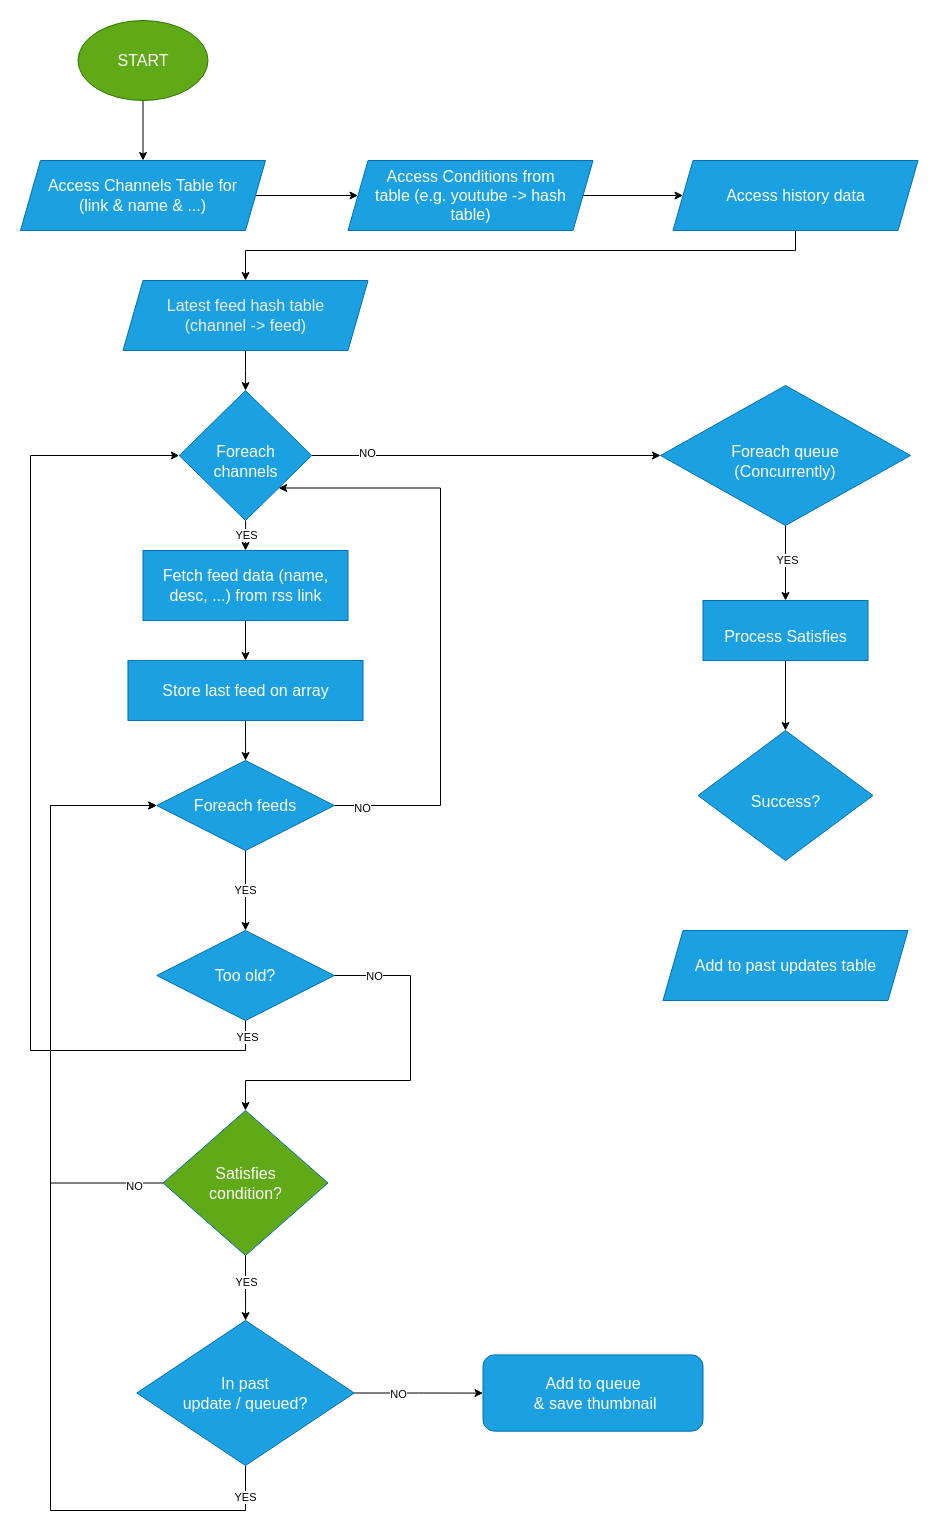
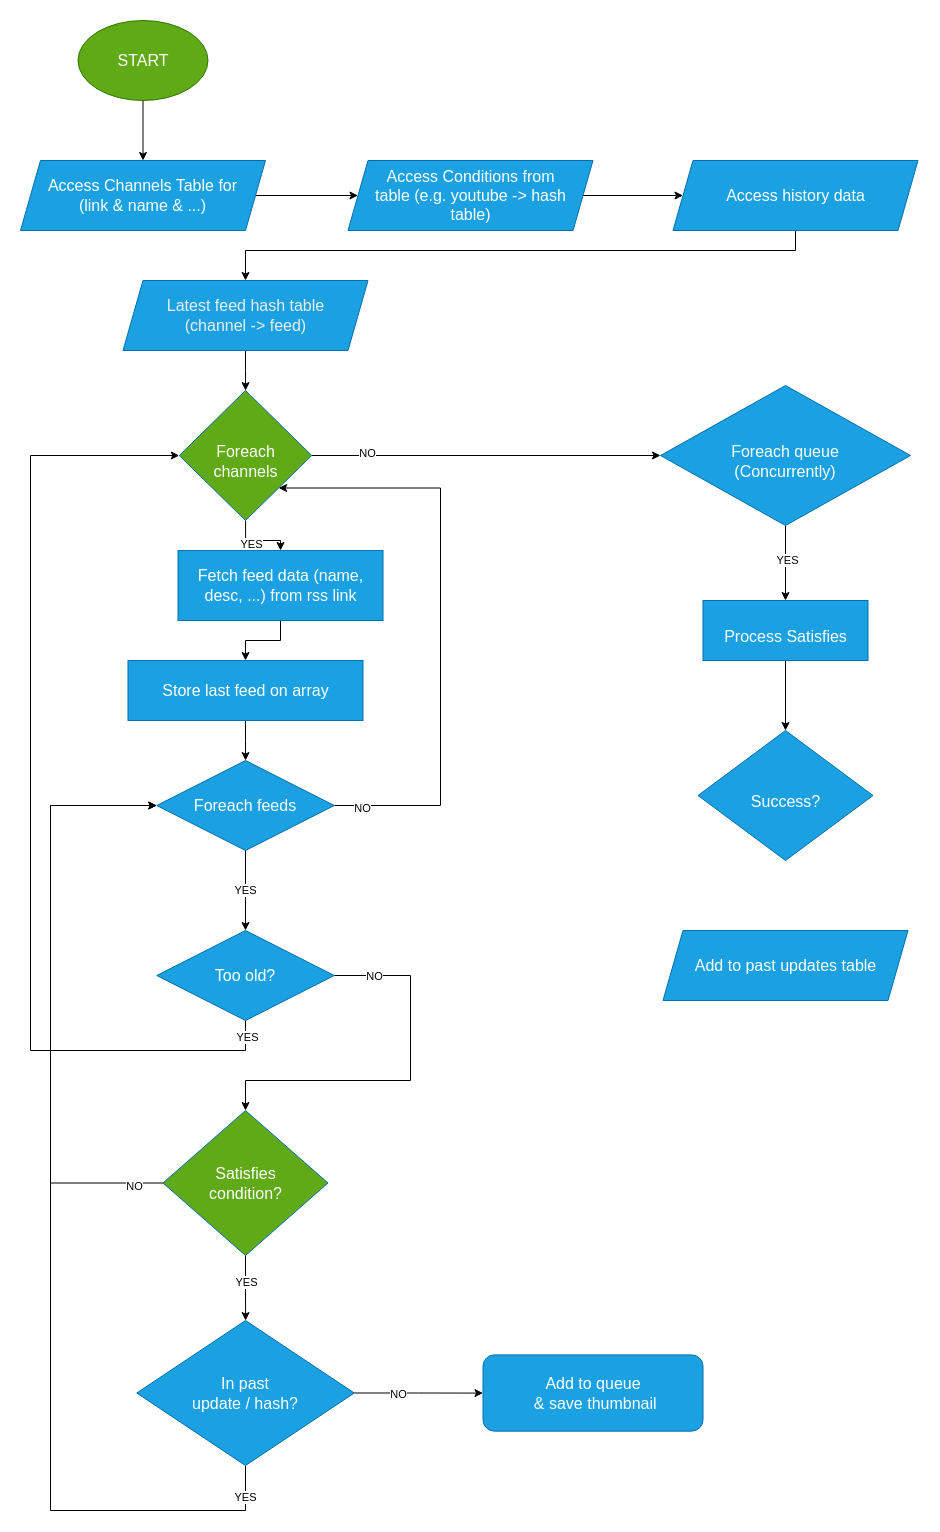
node "Foreach channels": fillcolor #1ba1e2 -> #60a917
node "Fetch feed data (name, desc, ...) from rss link": moved (246, 586) -> (281, 586)
node "In past update / queued?": label "In past update / queued?" -> "In past update / hash?"
